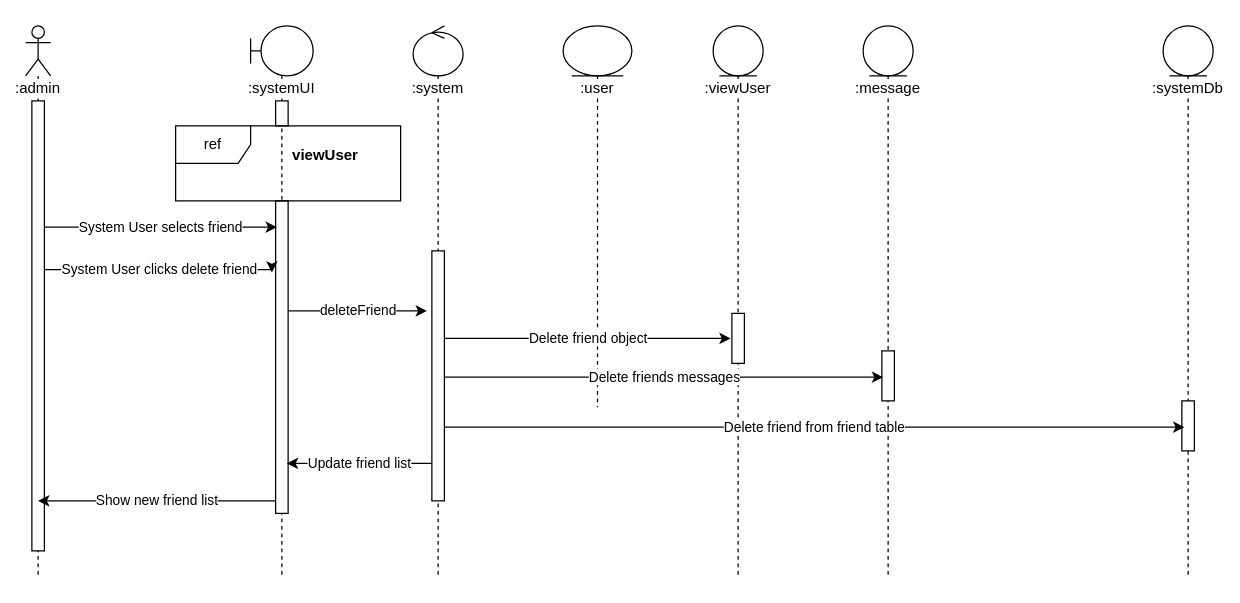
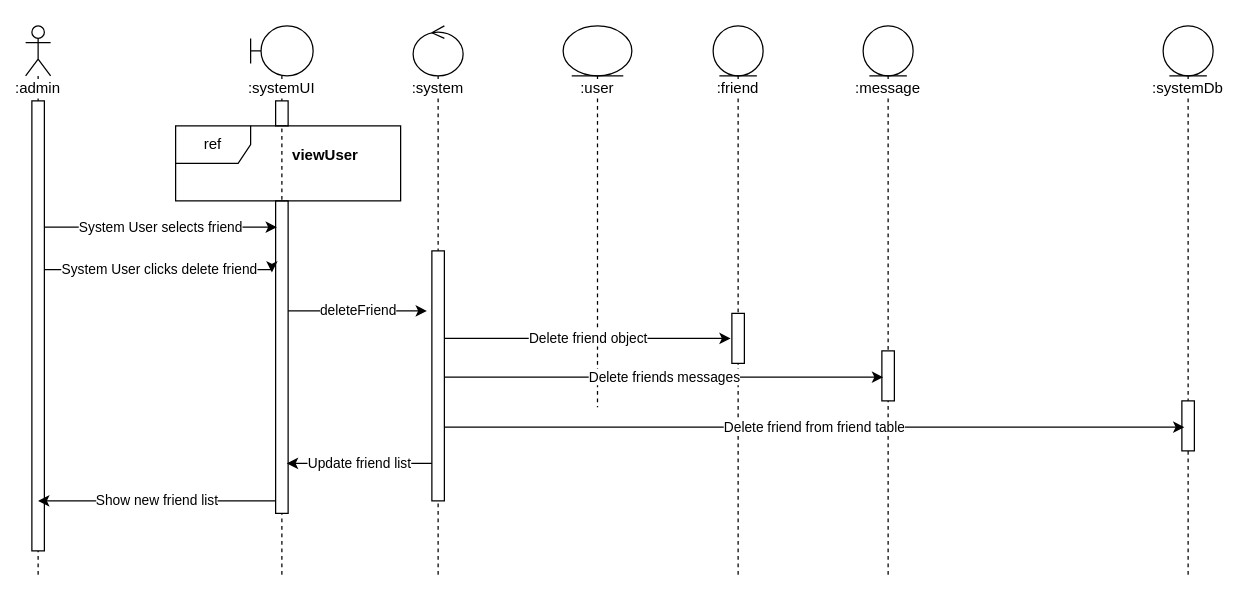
node ":viewUser": label ":viewUser" -> ":friend"
